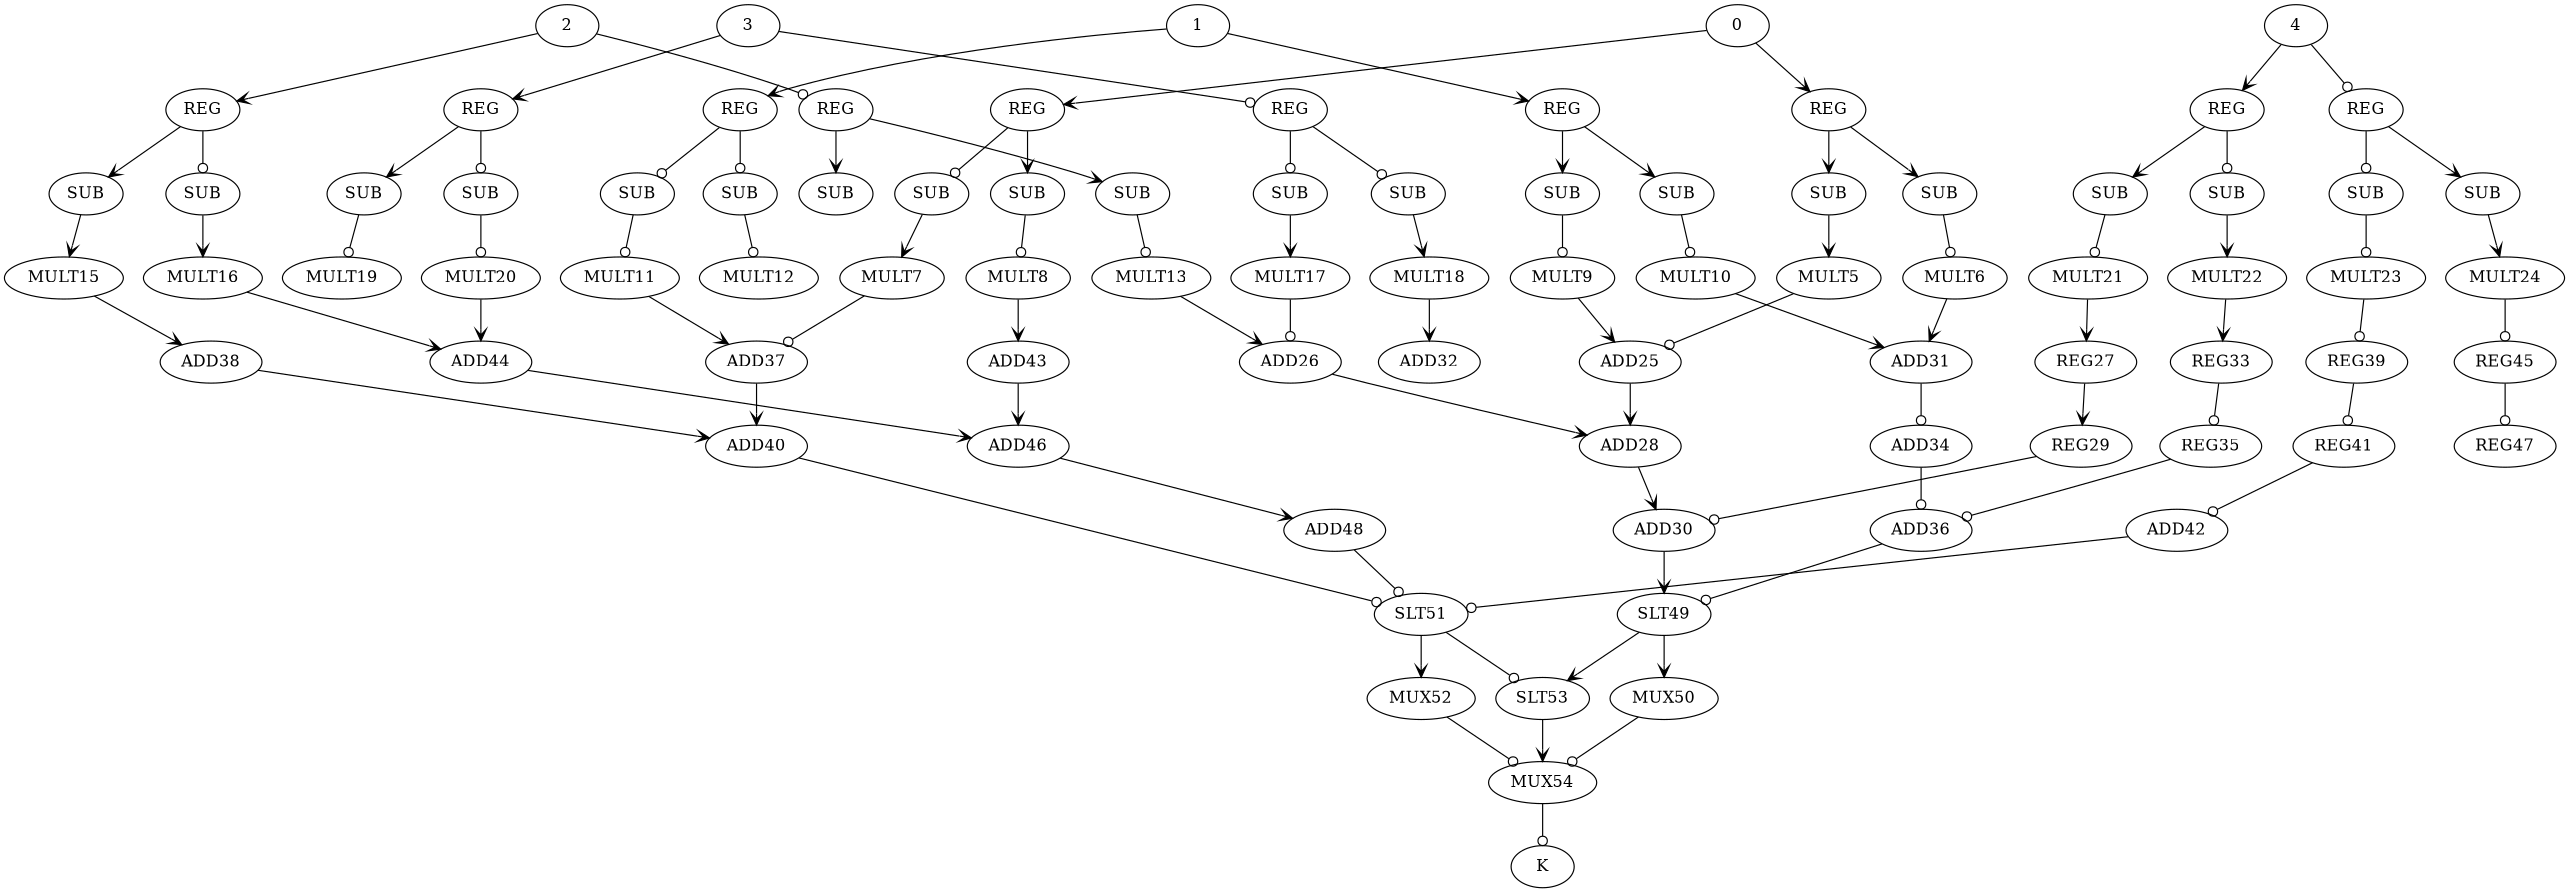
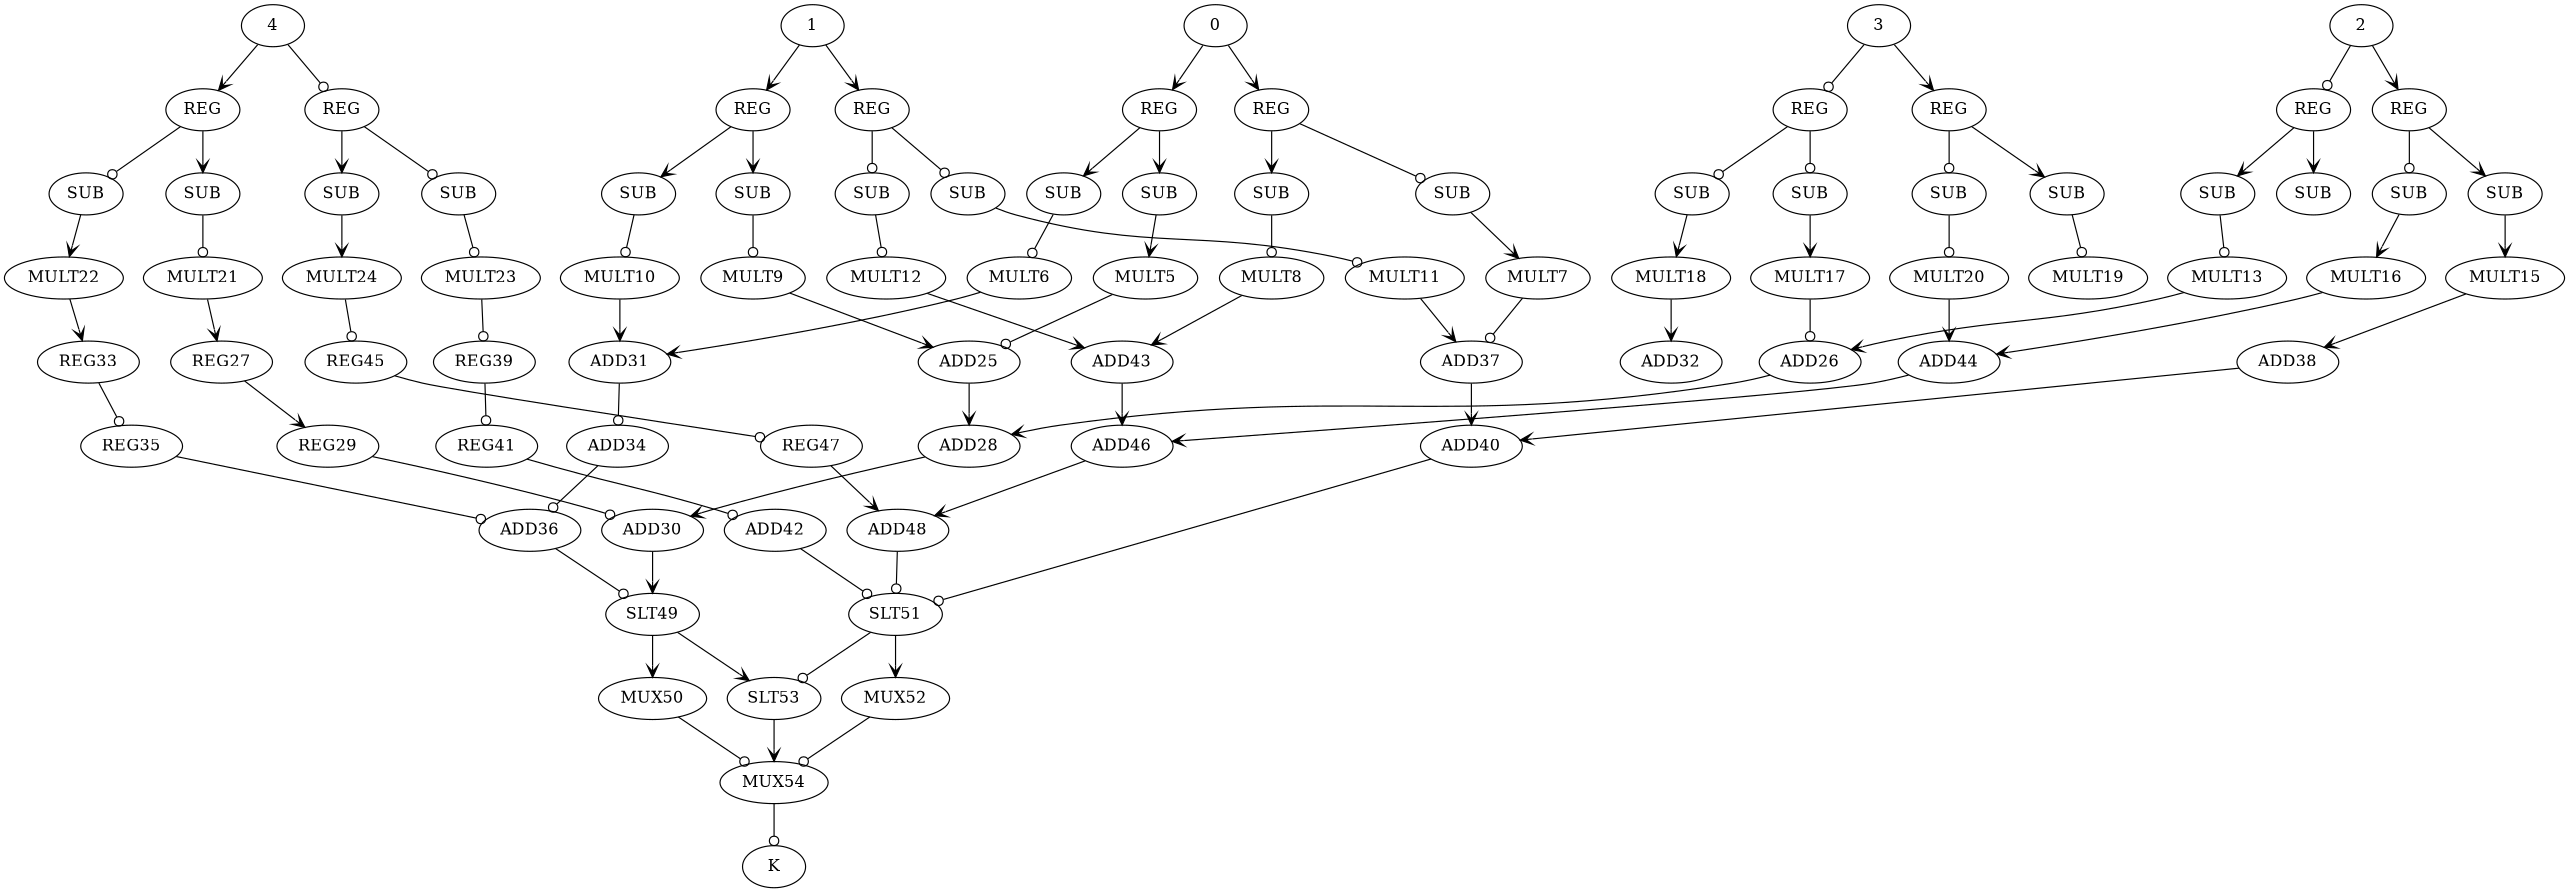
edge "MULT12" -> "ADD43": added
edge "REG47" -> "ADD48": added
